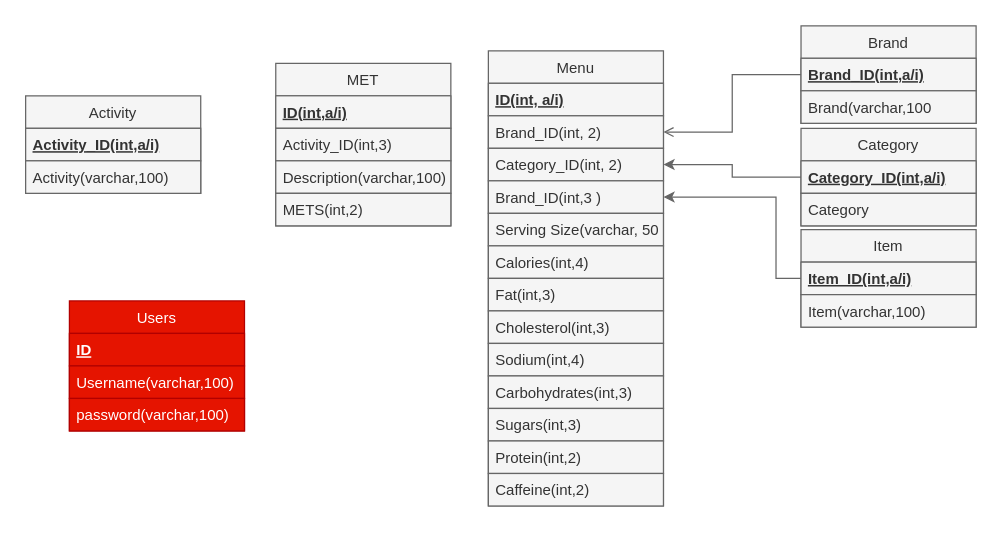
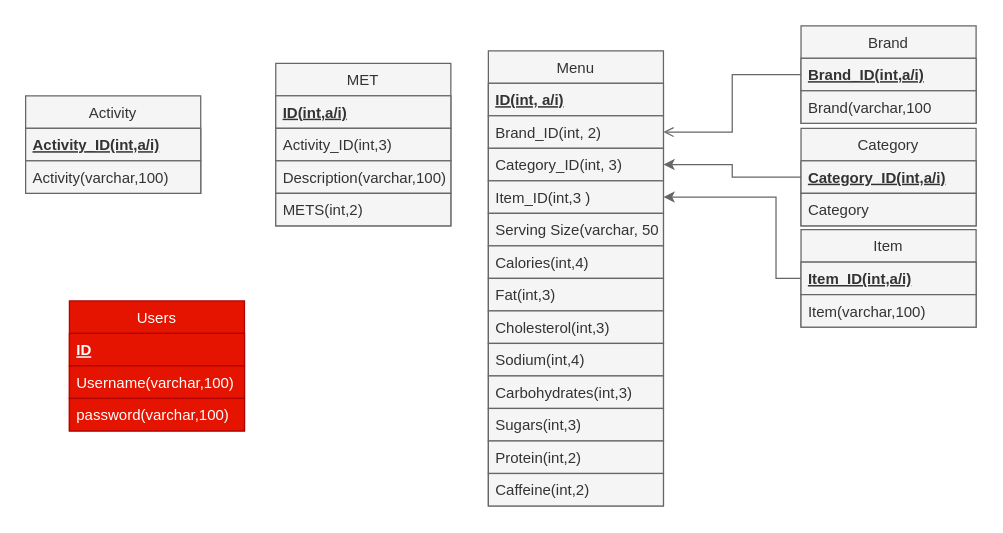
node "Category_ID(int, 2)": label "Category_ID(int, 2)" -> "Category_ID(int, 3)"
node "Brand_ID(int,3 )": label "Brand_ID(int,3 )" -> "Item_ID(int,3 )"
